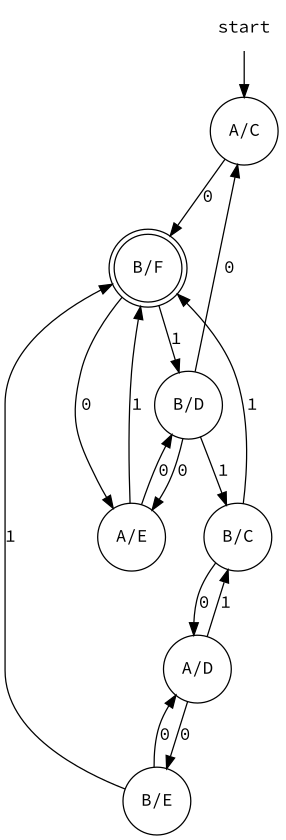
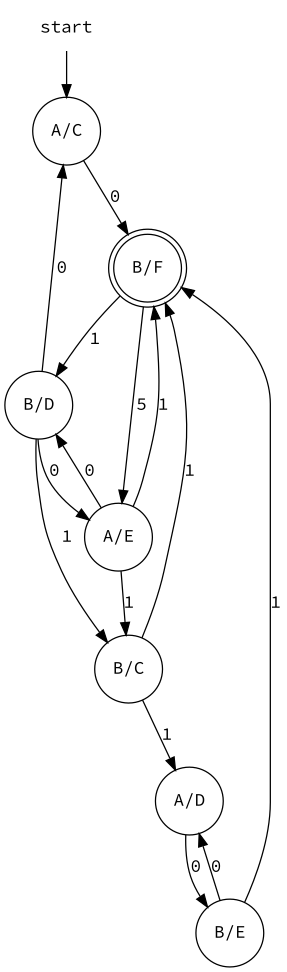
edge "B/F" -> "A/E": label "0" -> "5"
edge "B/C" -> "A/D": label "0" -> "1"
edge "A/D" -> "B/C": now "A/E" -> "B/C"
